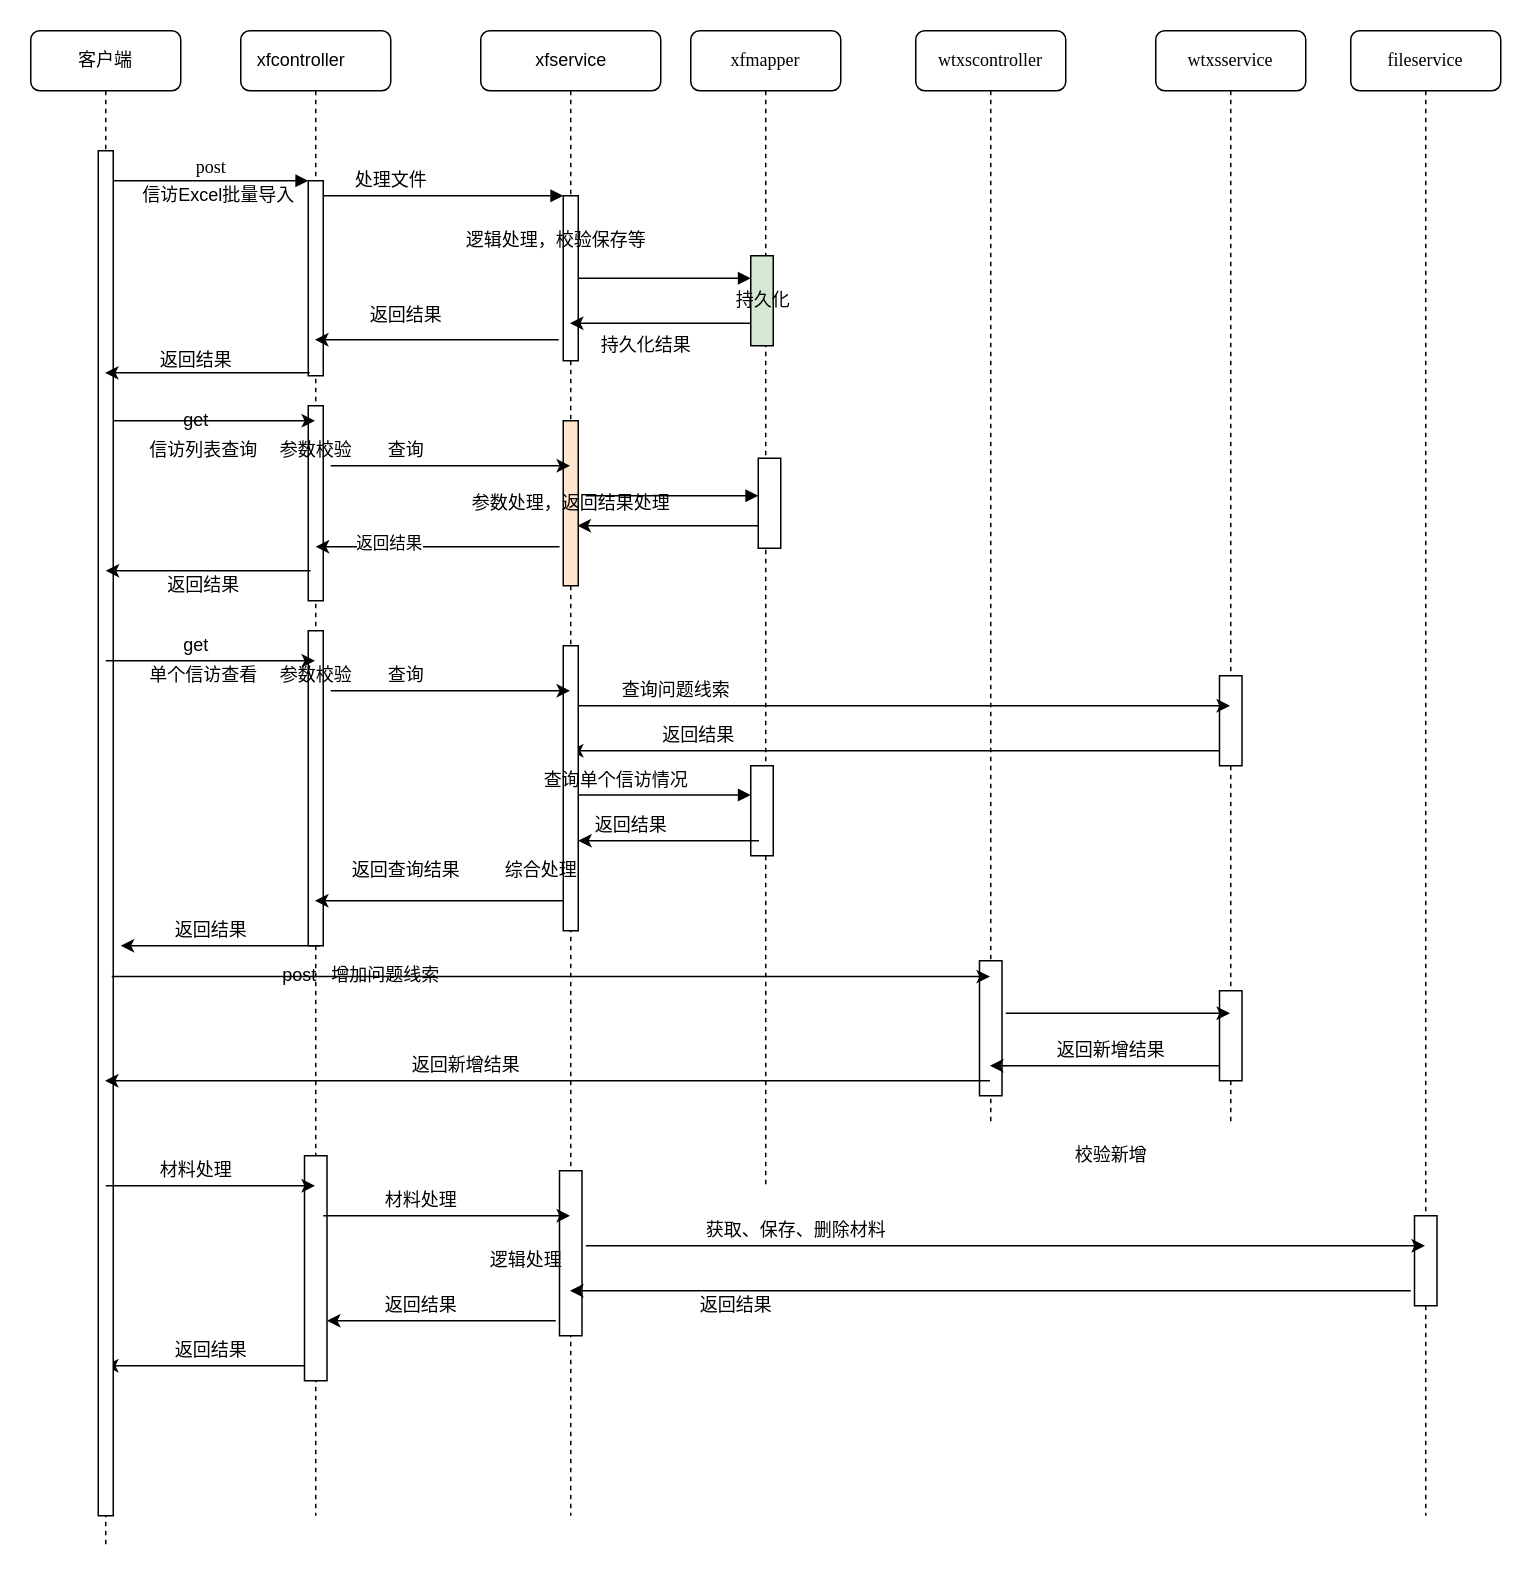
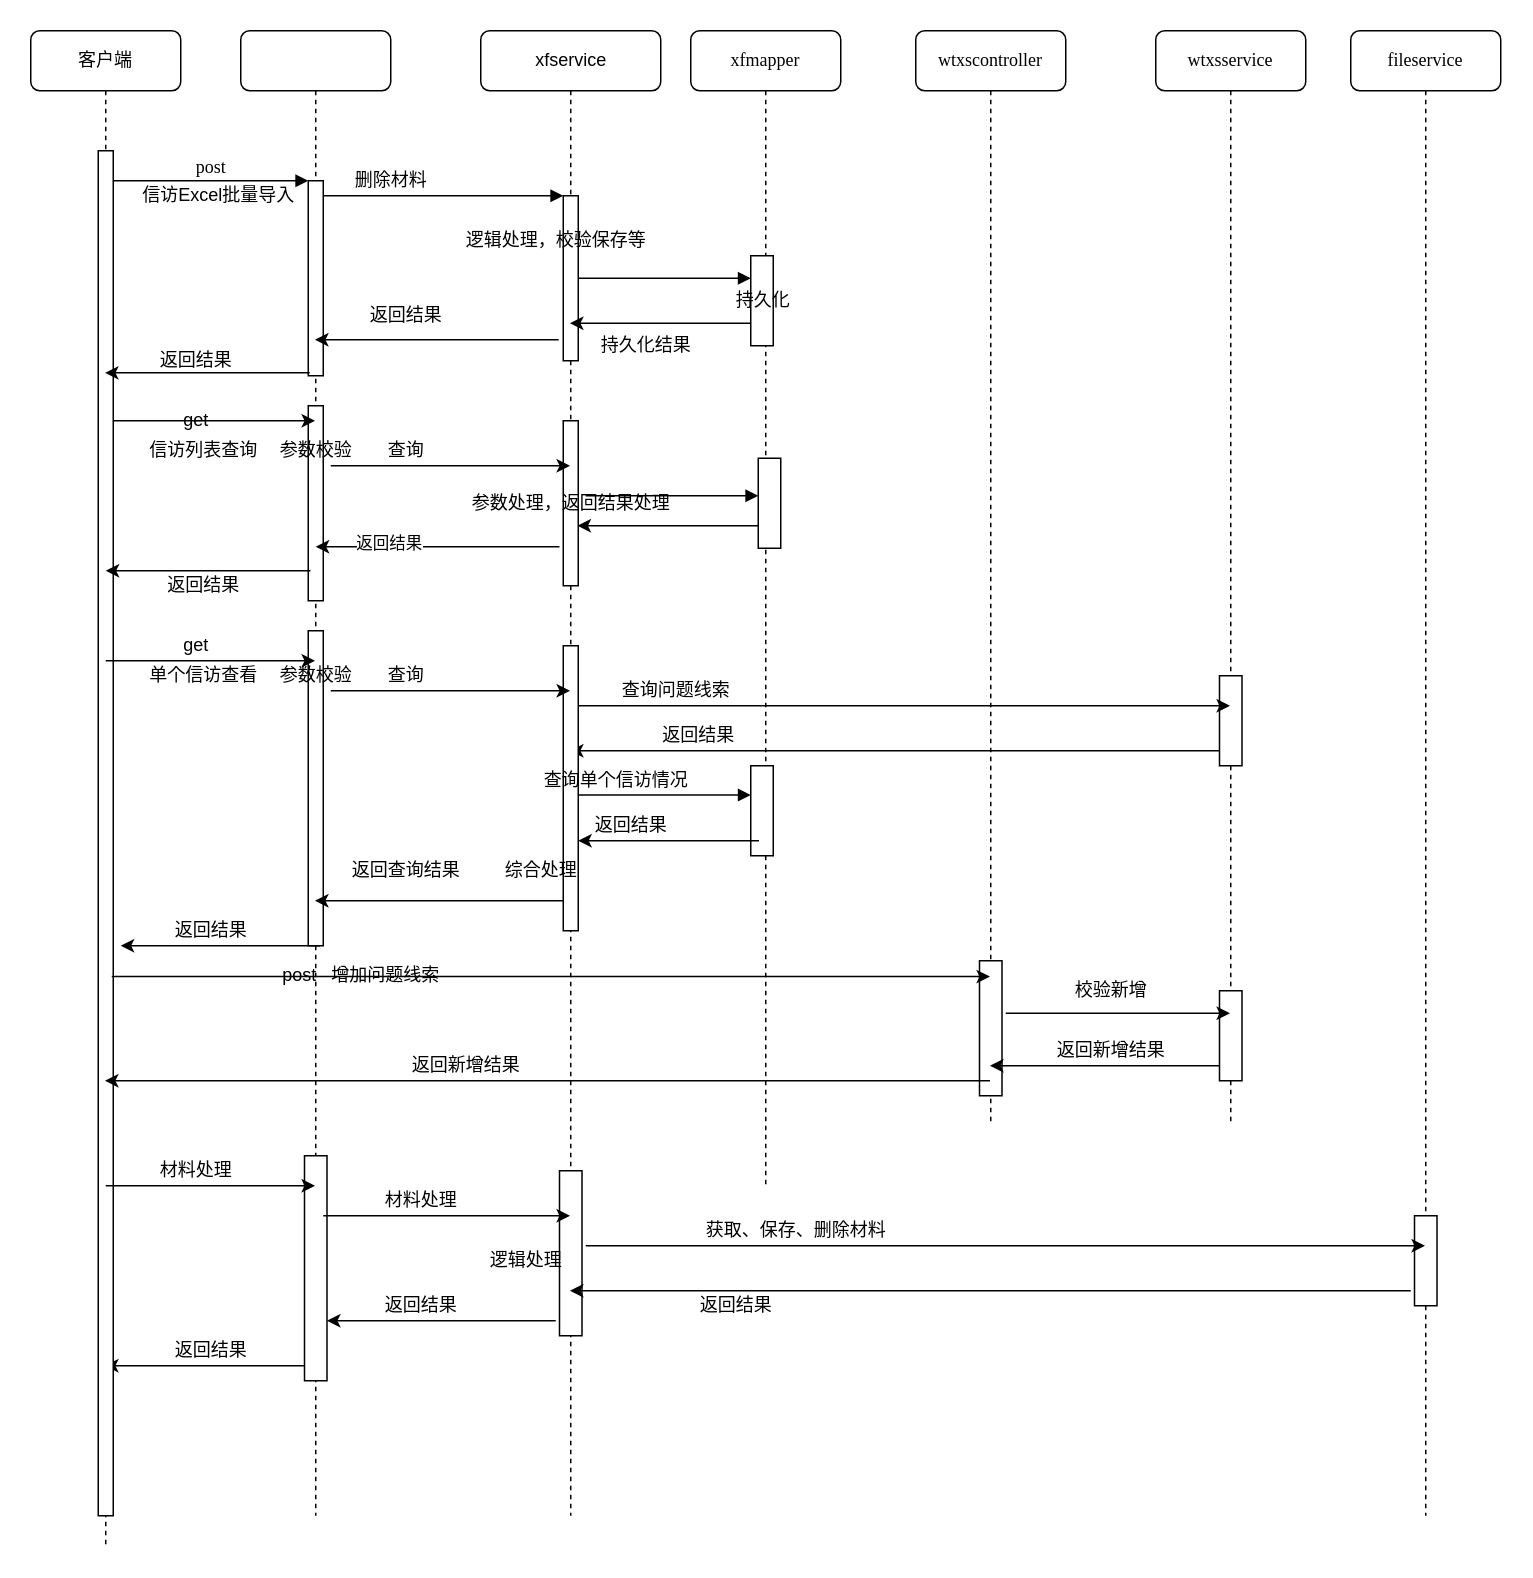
node "xfcontroller": removed
node "处理文件": label "处理文件" -> "删除材料"
node "持久化": fillcolor #d5e8d4 -> #ffffff
node "参数处理，返回结果处理": fillcolor #ffe6cc -> #ffffff
node "校验新增": moved (1111, 1156) -> (1111, 991)
